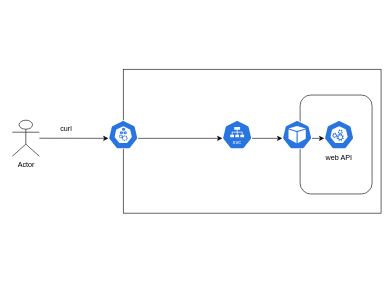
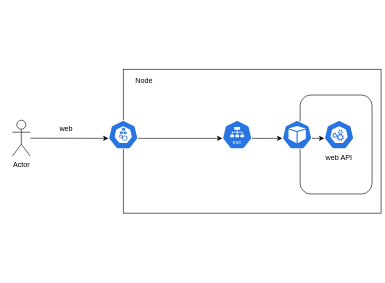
node "Node": added
node "curl": label "curl" -> "web"
node "Actor": size 27x36 -> 18x36
